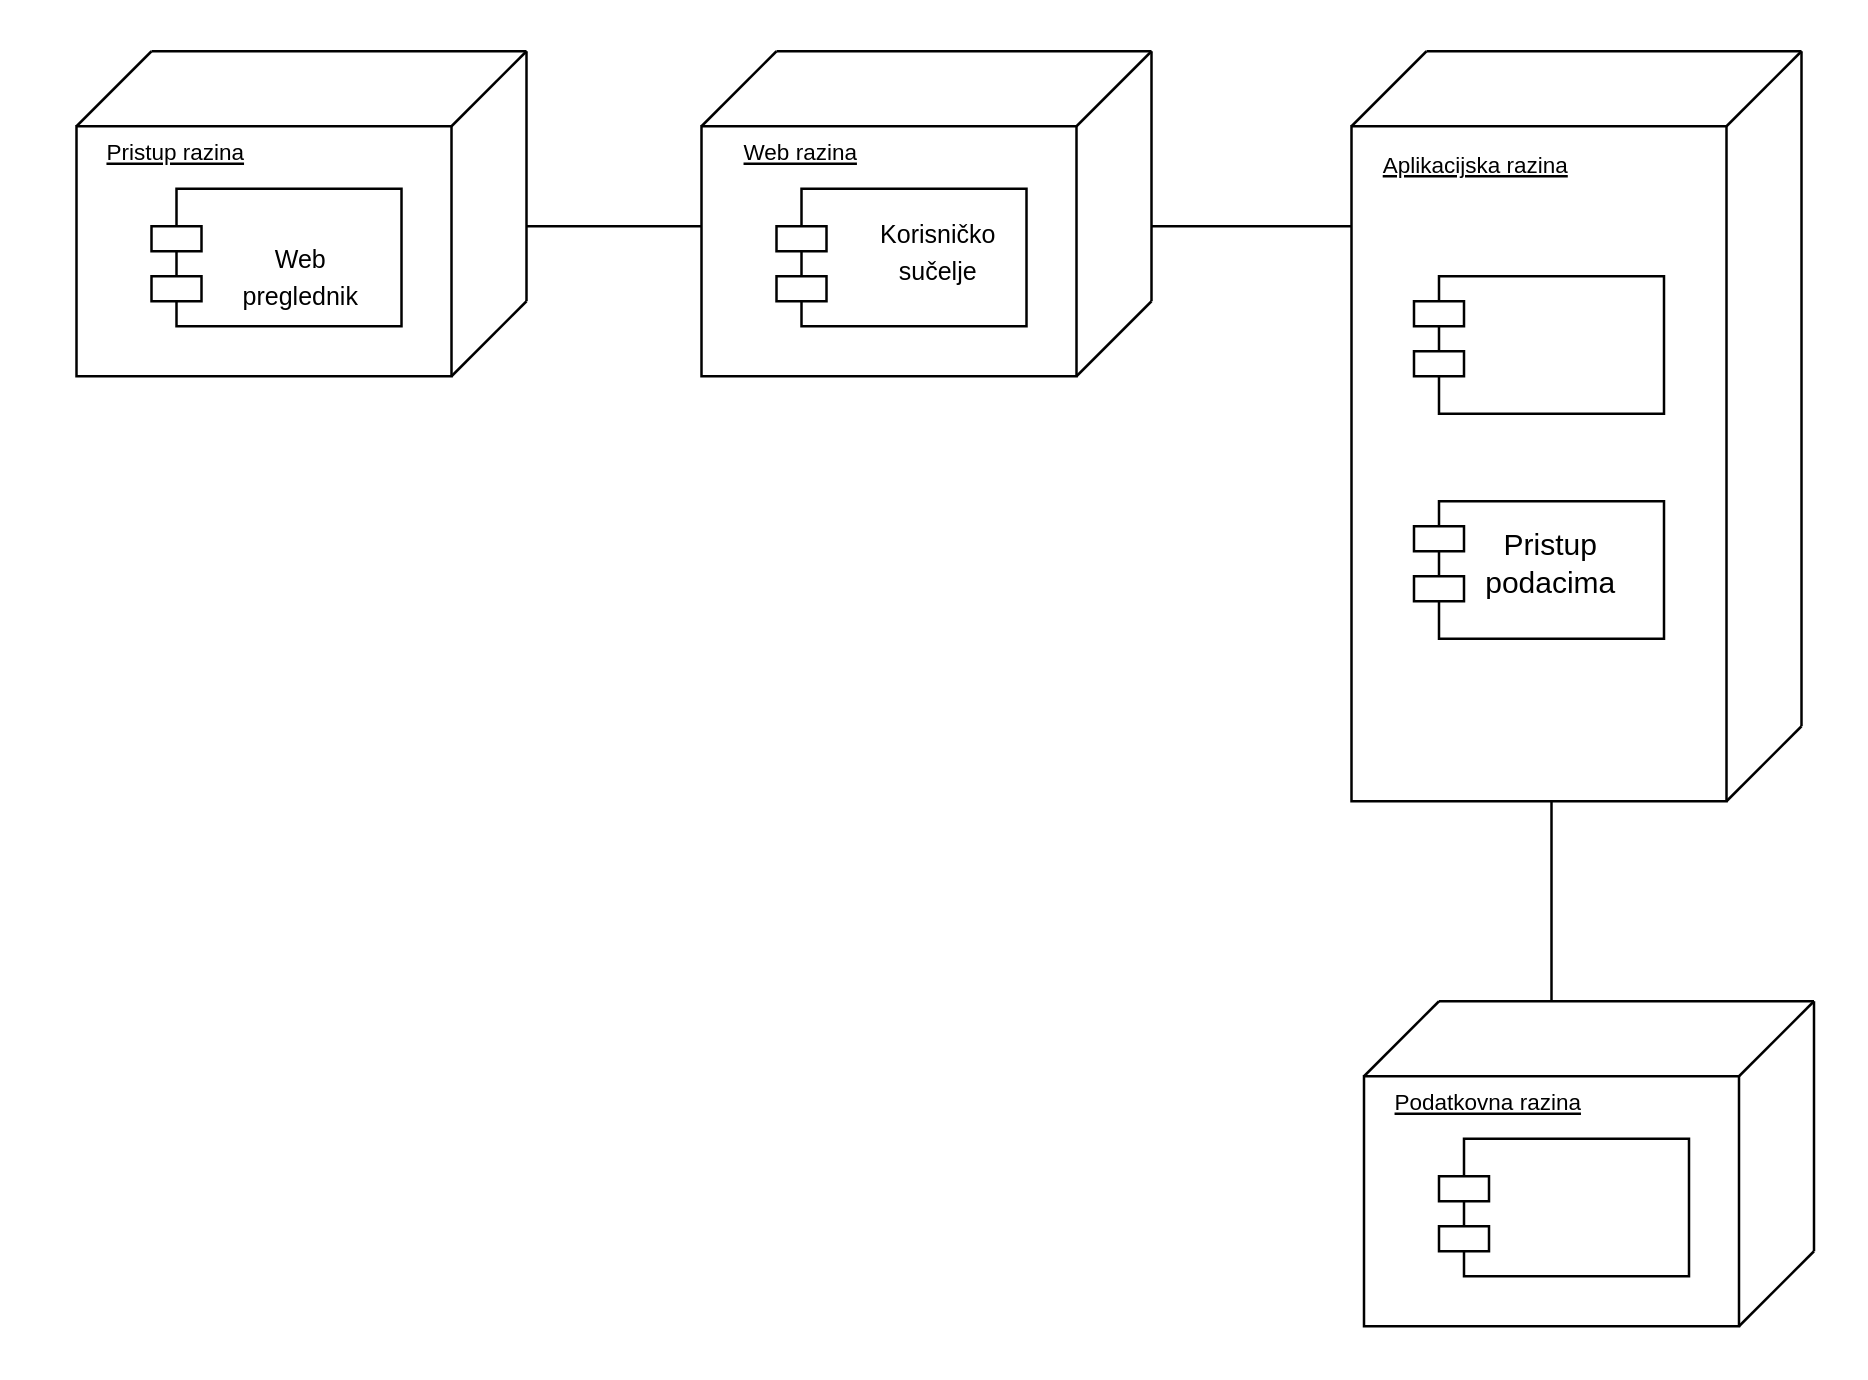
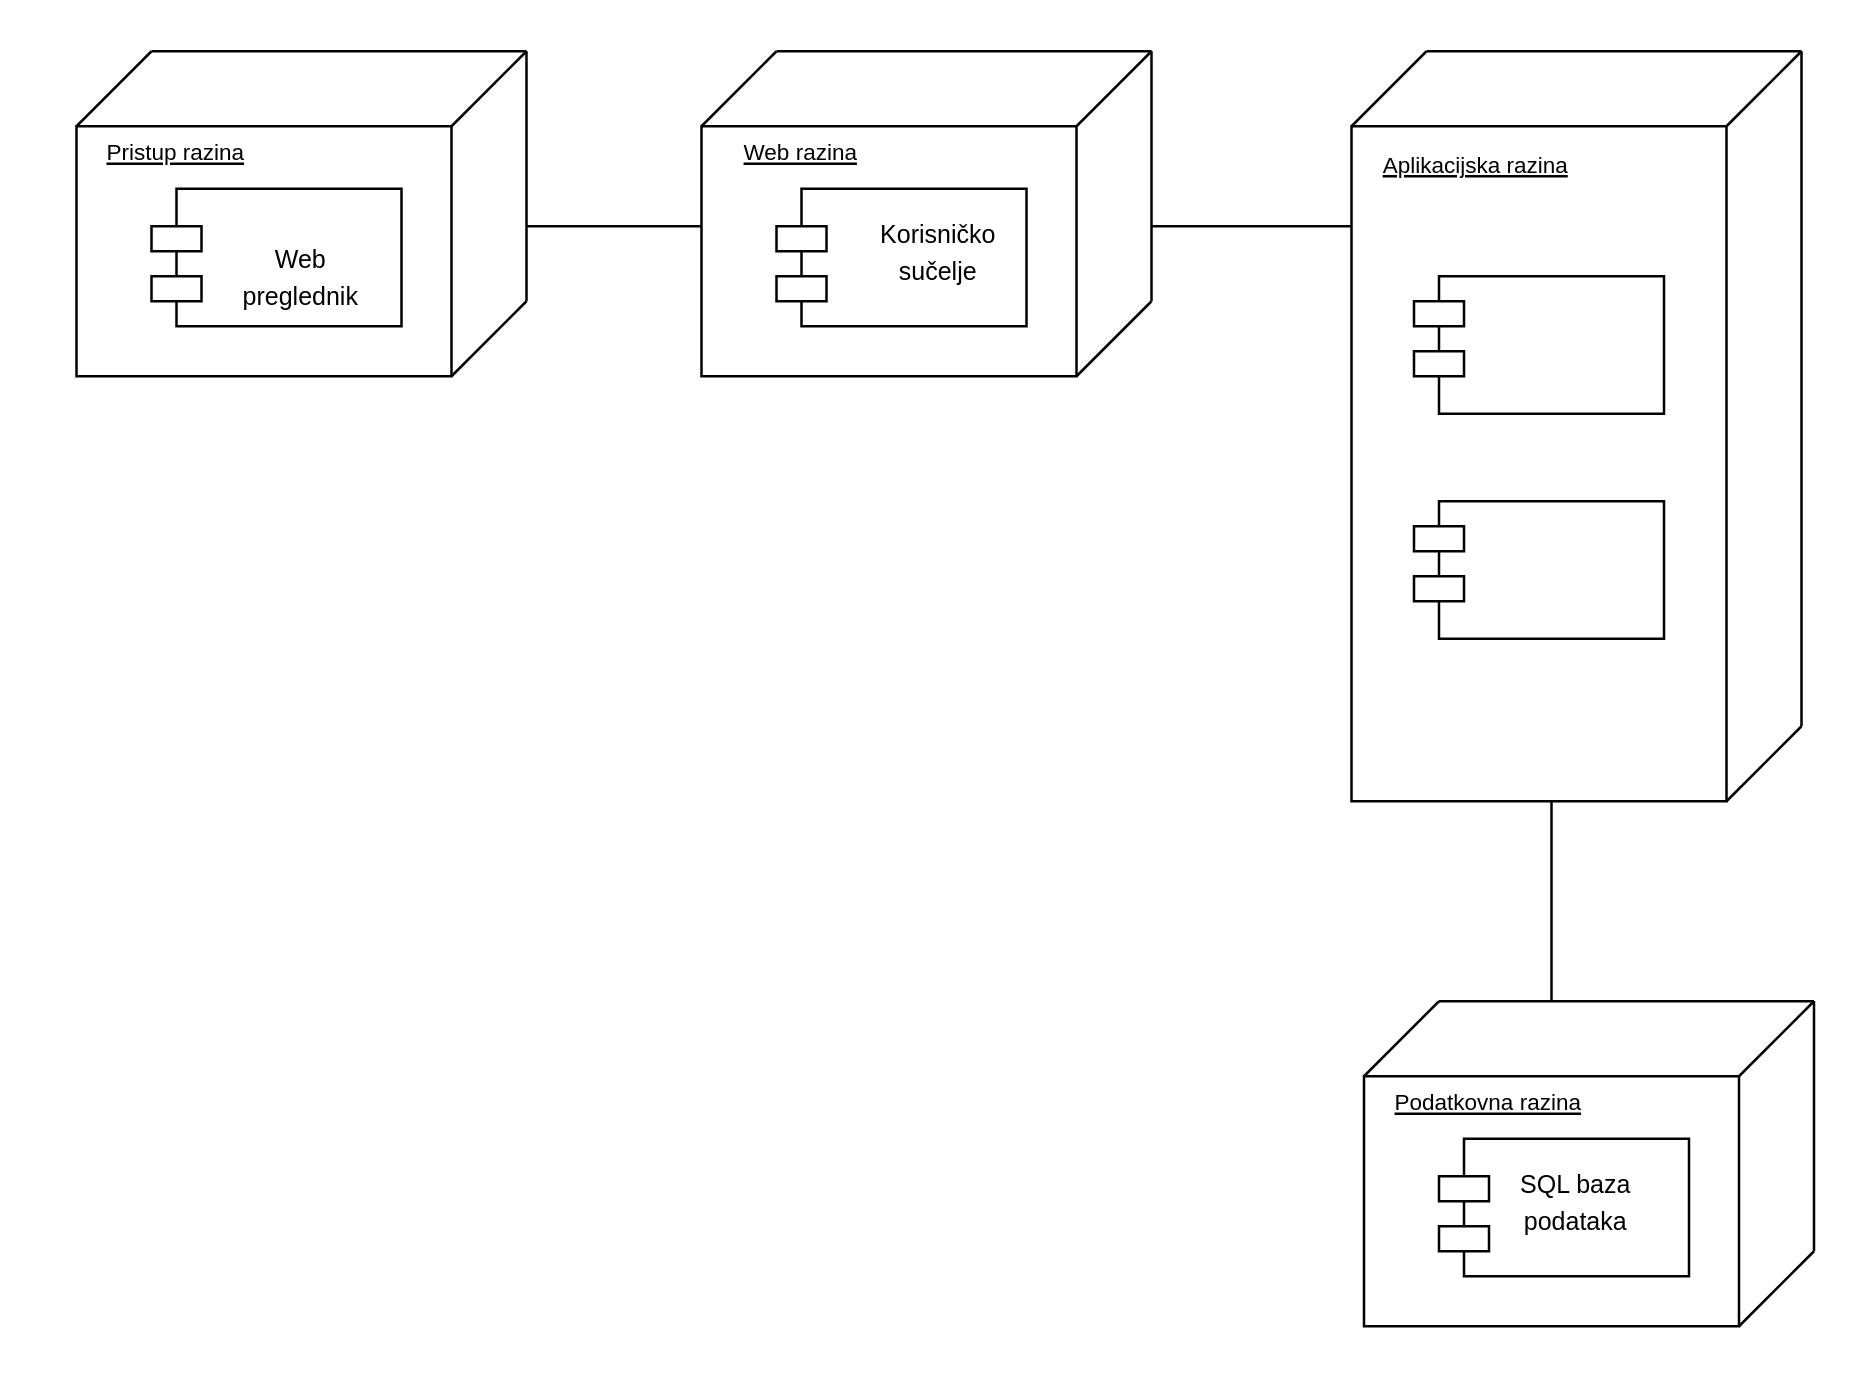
node "Pristup podacima": removed
node "SQL baza podataka": added
